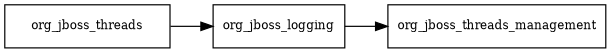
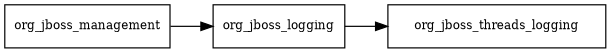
node "org_jboss_threads": label "org_jboss_threads" -> "org_jboss_management"
node "org_jboss_threads_management": label "org_jboss_threads_management" -> "org_jboss_threads_logging"
